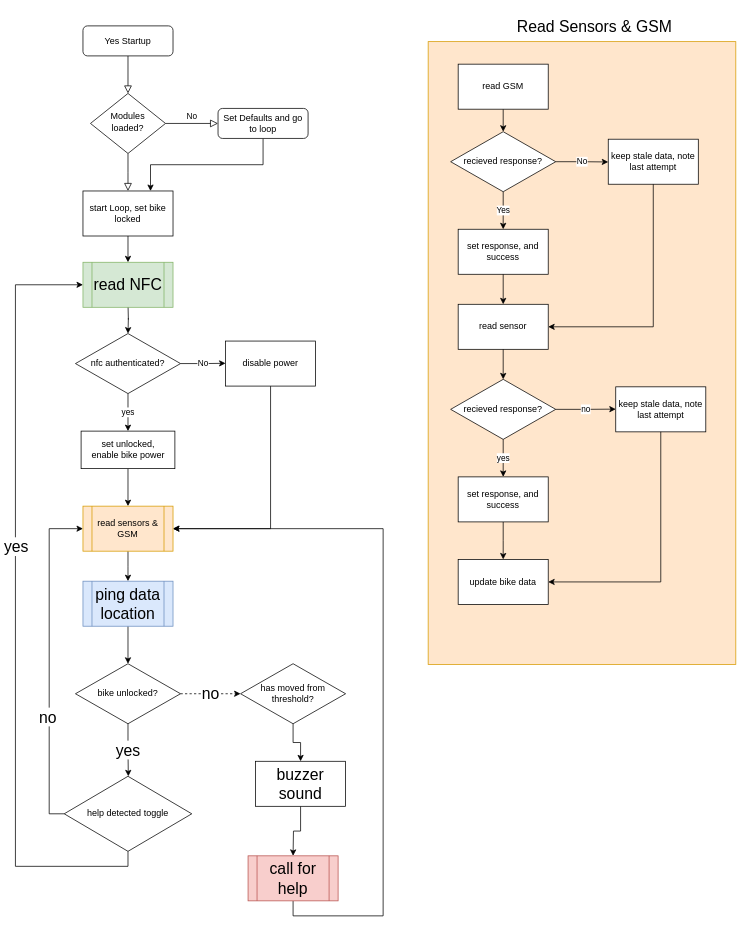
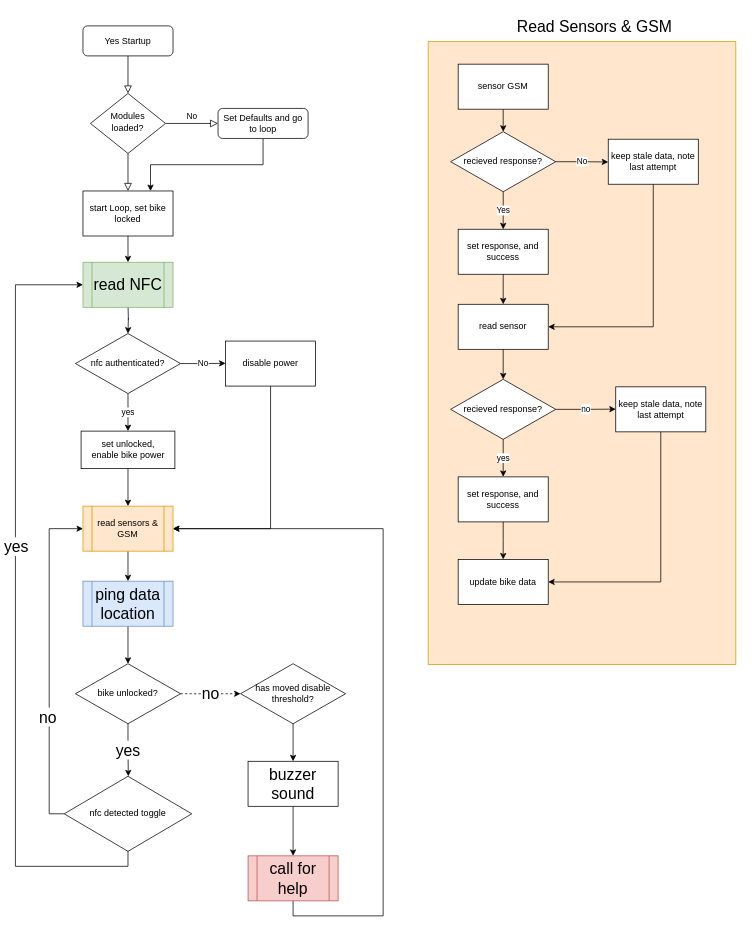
node "read GSM": label "read GSM" -> "sensor GSM"
node "has moved from threshold?": label "has moved from threshold?" -> "has moved disable threshold?"
node "buzzer sound": moved (300, 783) -> (293, 783)
node "help detected toggle": label "help detected toggle" -> "nfc detected toggle"
